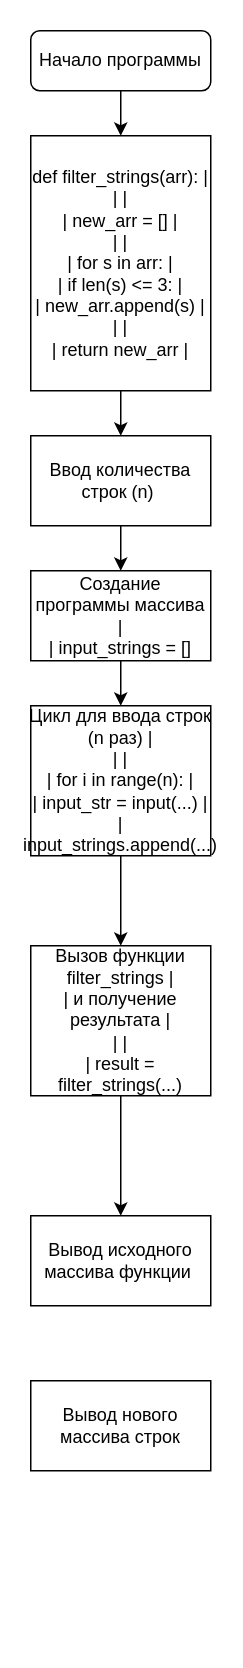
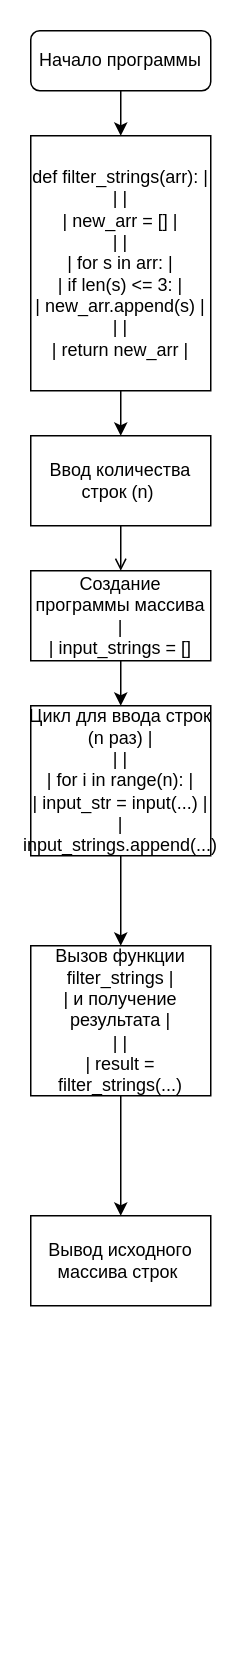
edge "Ввод количества строк (n)" -> "Создание программы массива || input_strings = []": arrowhead classic -> open
node "Вывод исходного массива функции": label "Вывод исходного массива функции" -> "Вывод исходного массива строк"
node "Вывод нового массива строк": removed
